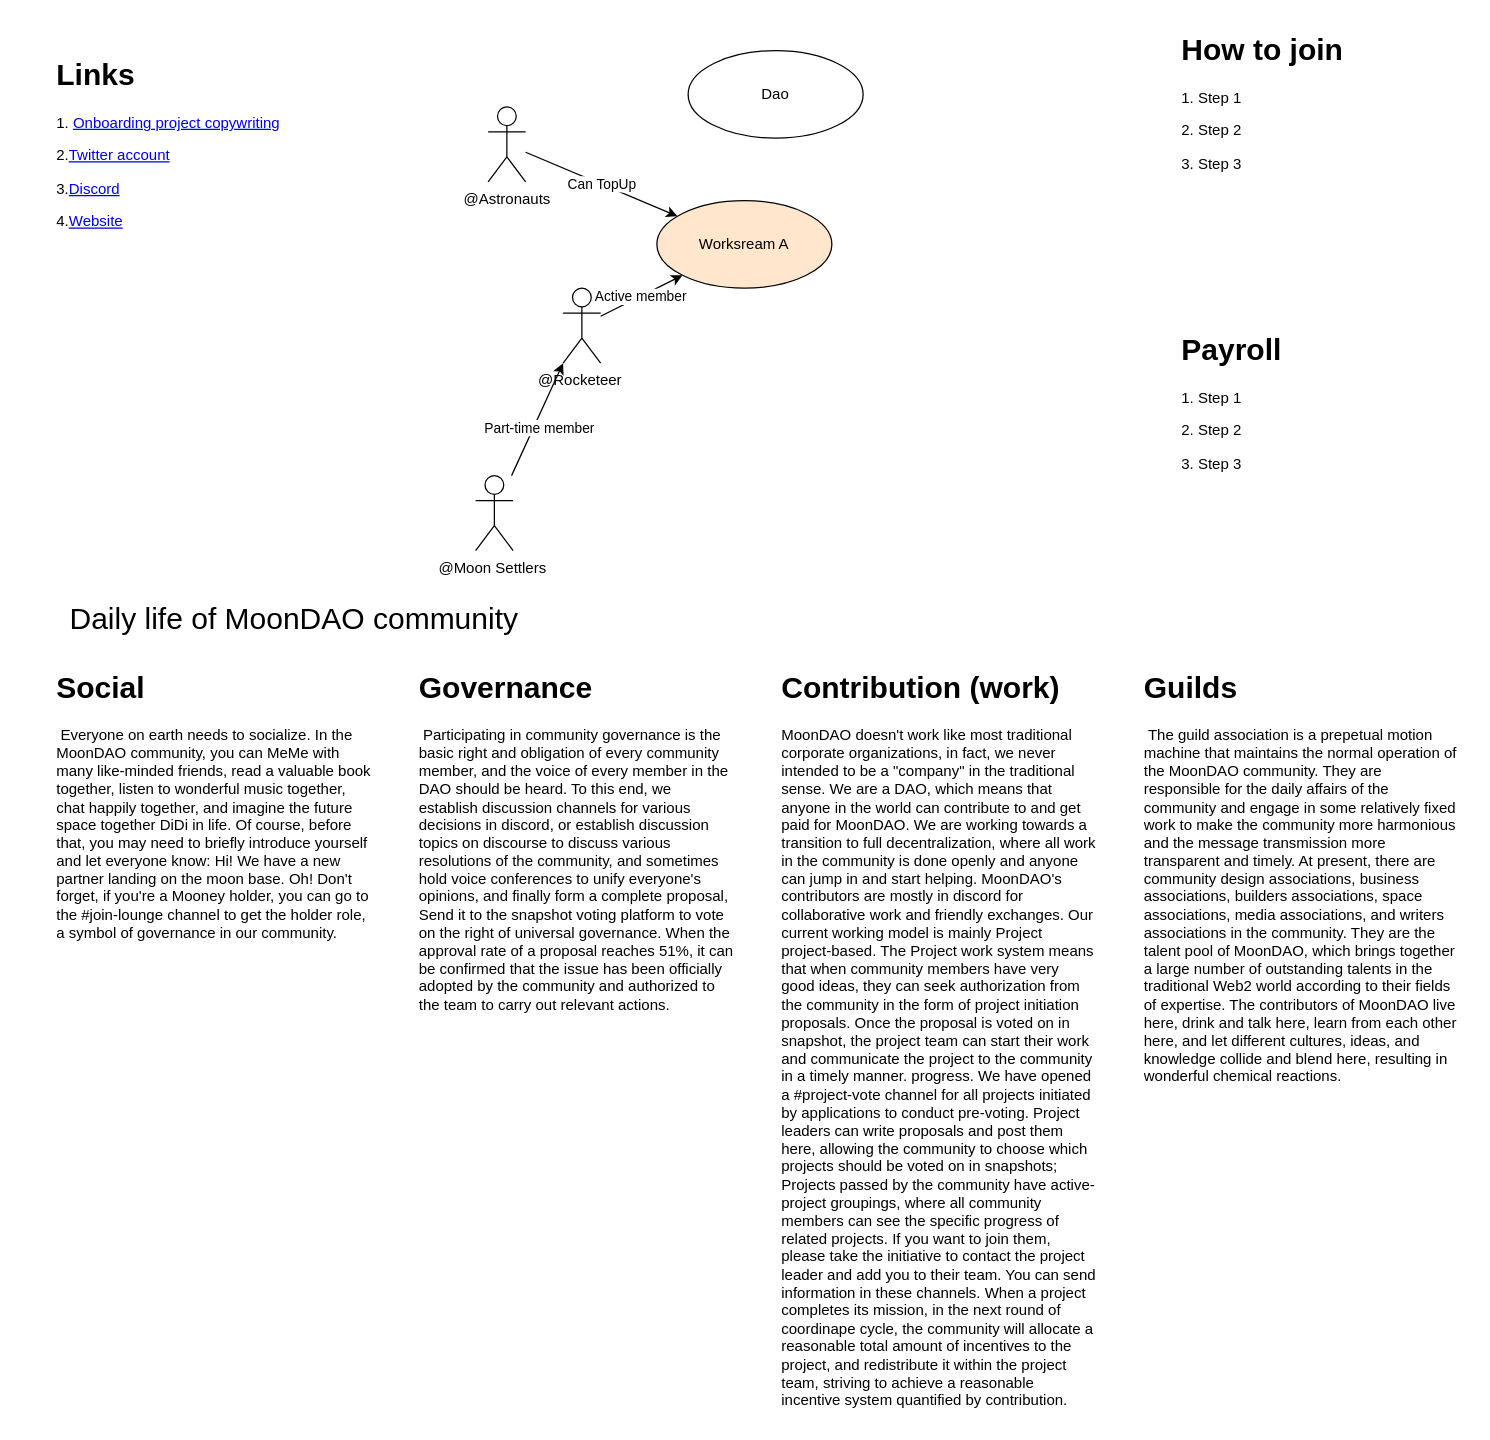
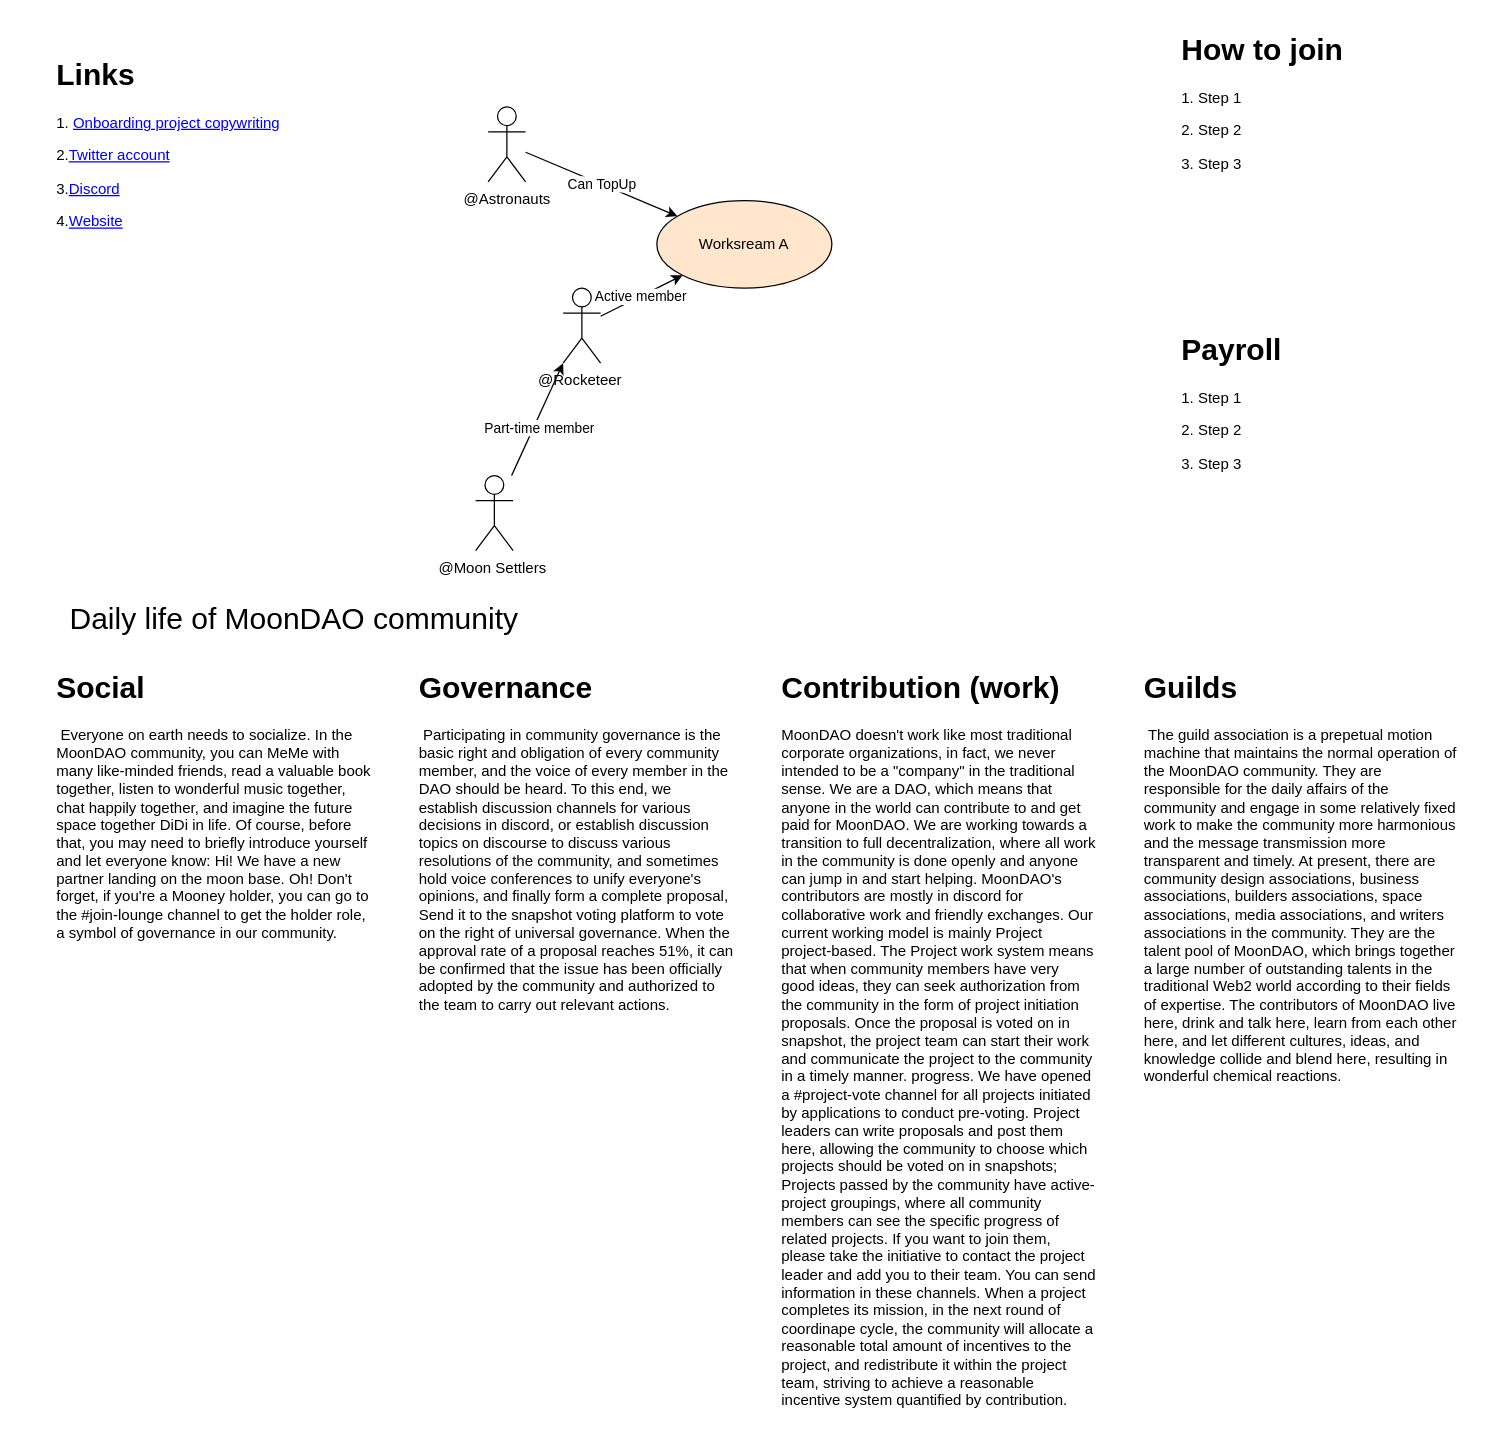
node "Dao": removed
